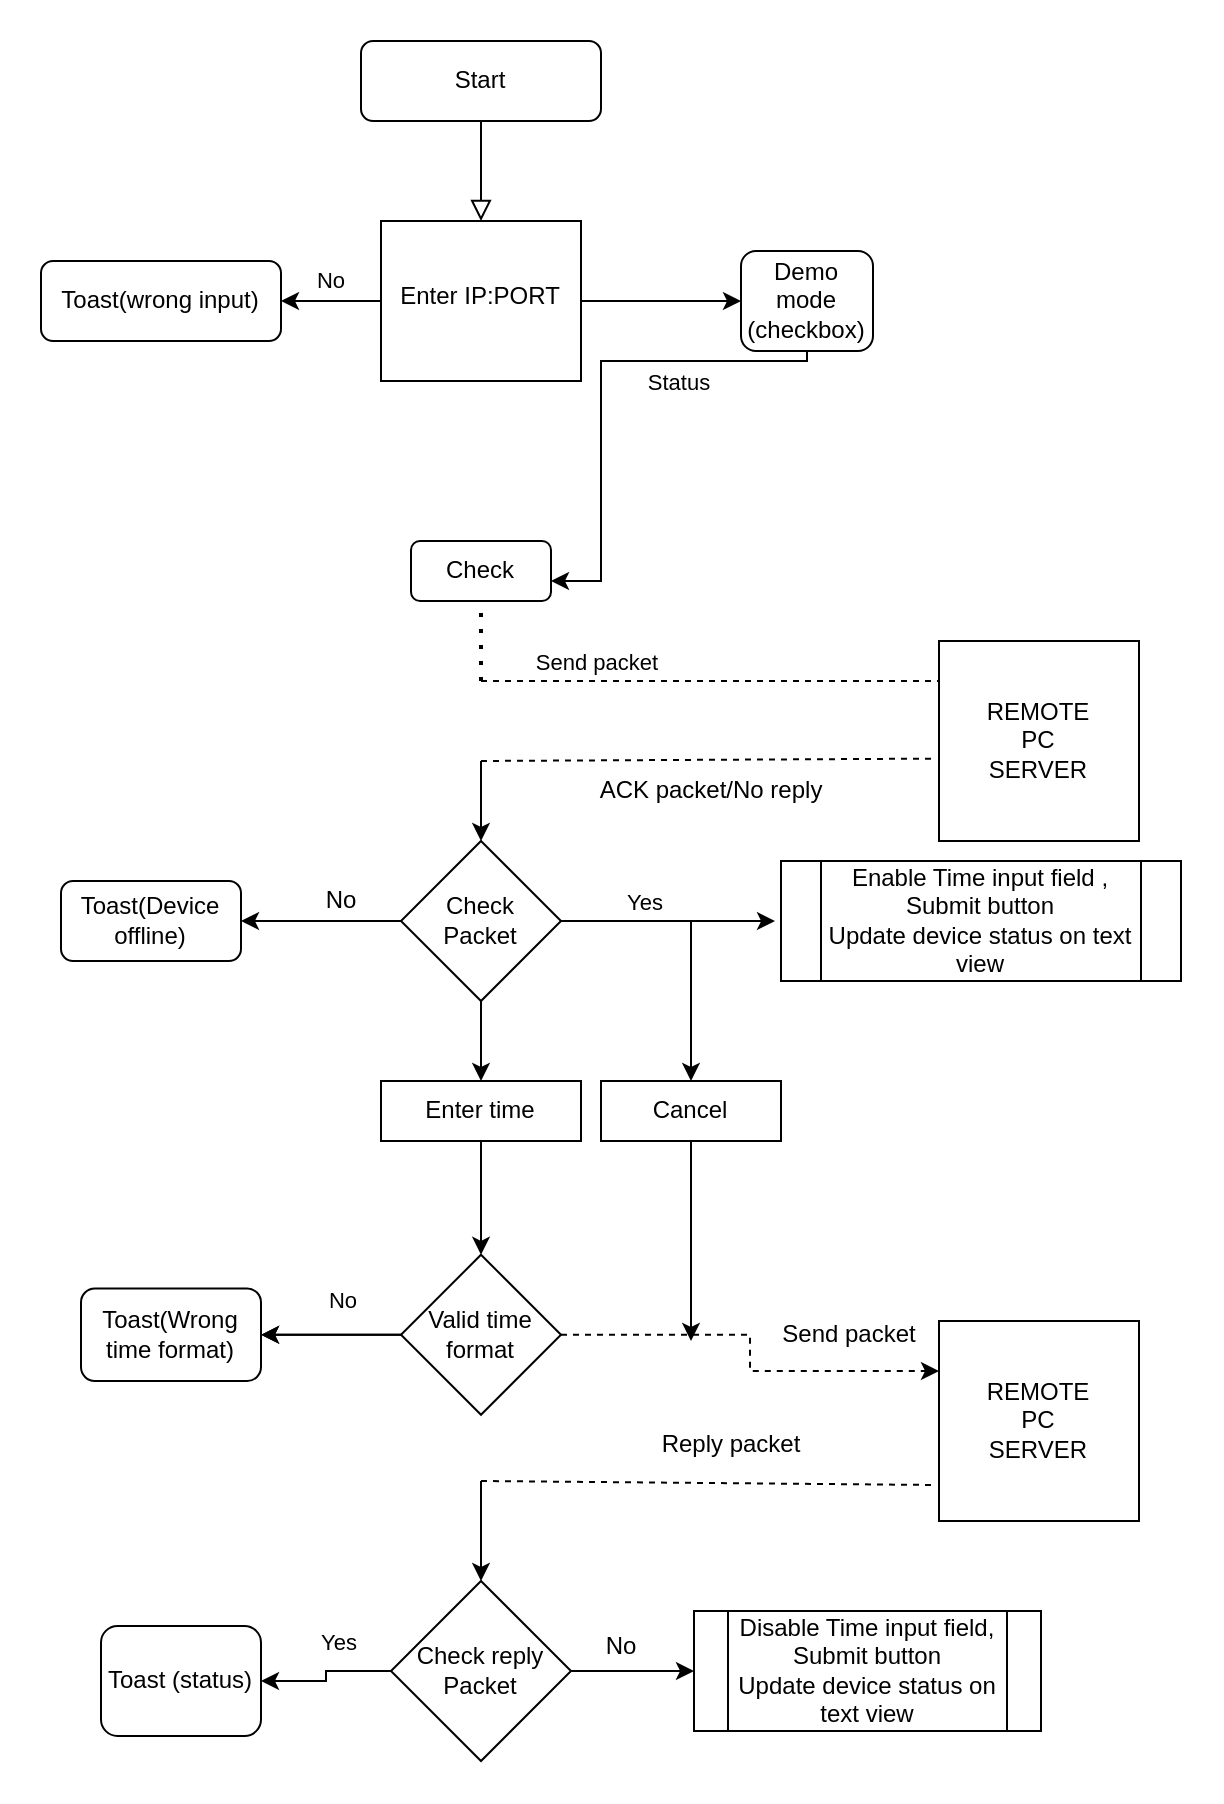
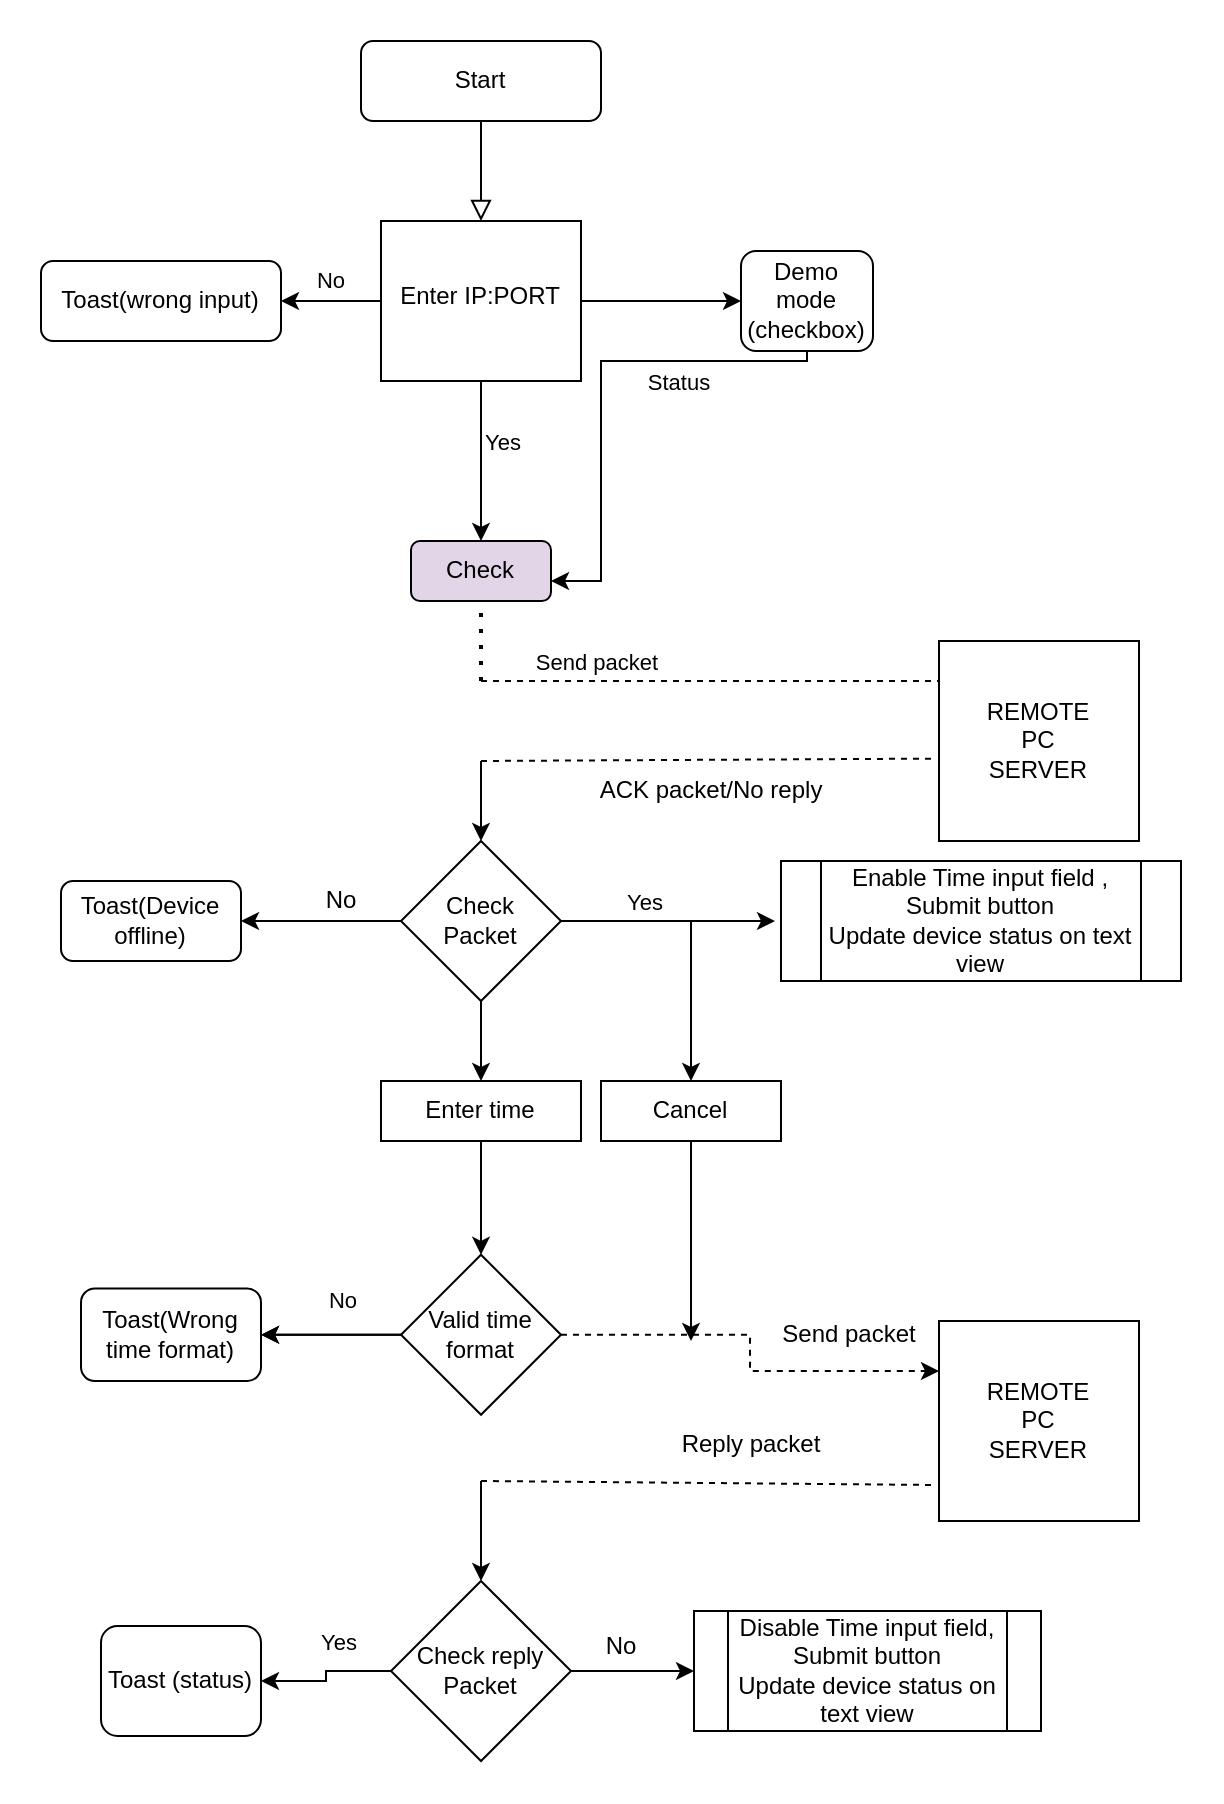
edge "Enter IP:PORT" -> "Check": added, label "Yes"
node "Check": fillcolor #ffffff -> #e1d5e7
node "Reply packet": moved (731, 1445) -> (751, 1445)
